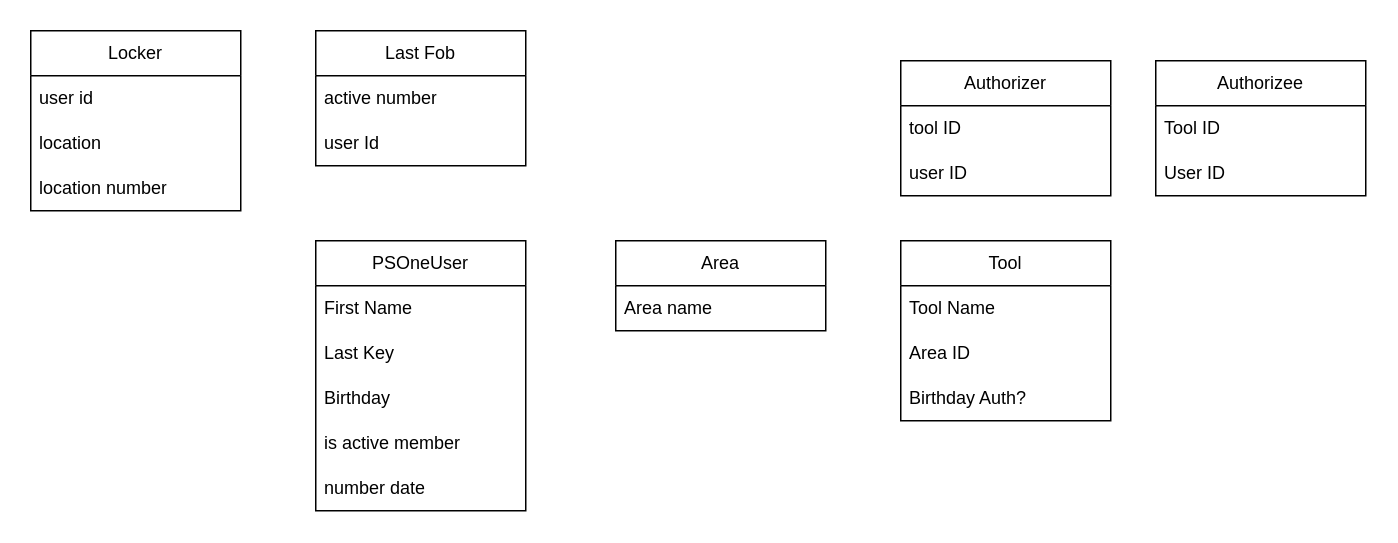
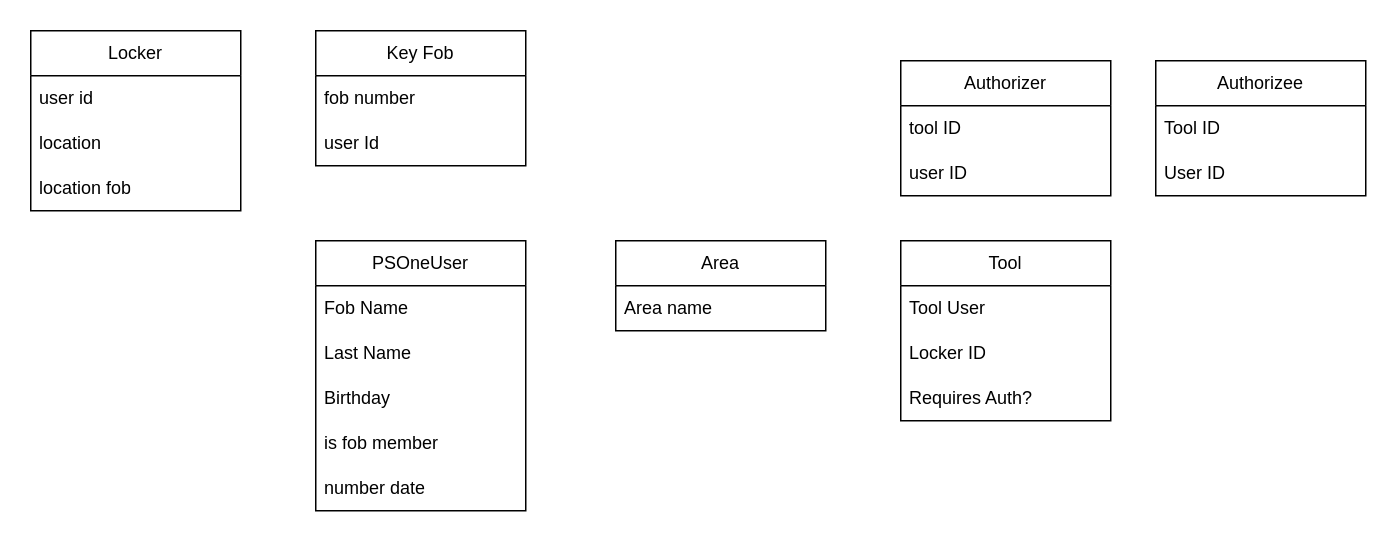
node "Last Fob": label "Last Fob" -> "Key Fob"
node "active number": label "active number" -> "fob number"
node "location number": label "location number" -> "location fob"
node "First Name": label "First Name" -> "Fob Name"
node "Tool Name": label "Tool Name" -> "Tool User"
node "Last Key": label "Last Key" -> "Last Name"
node "Area ID": label "Area ID" -> "Locker ID"
node "Birthday Auth?": label "Birthday Auth?" -> "Requires Auth?"
node "is active member": label "is active member" -> "is fob member"
